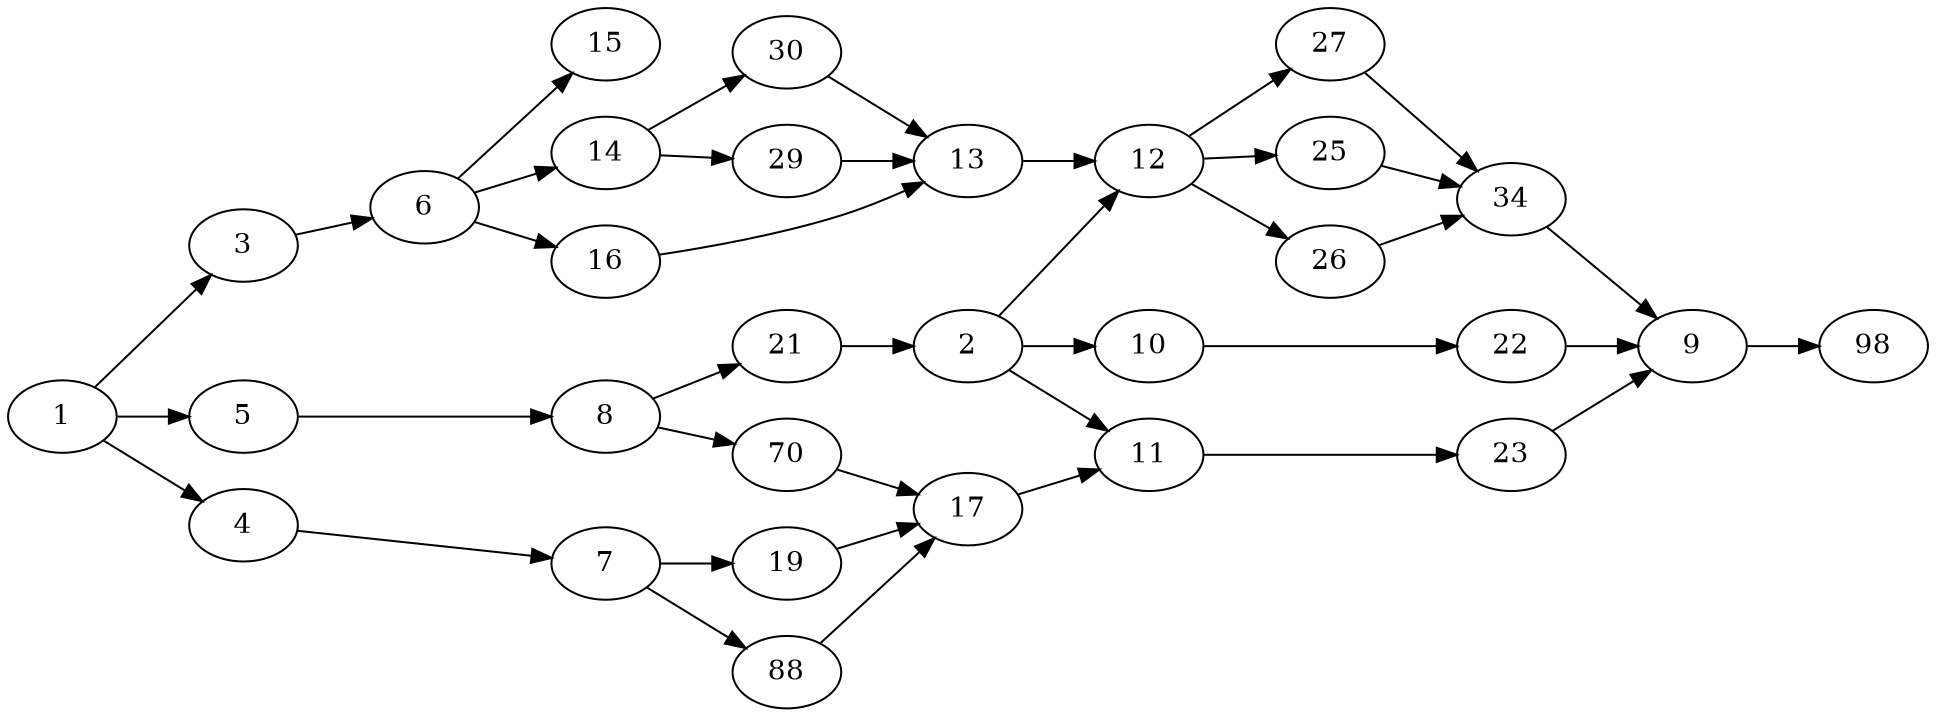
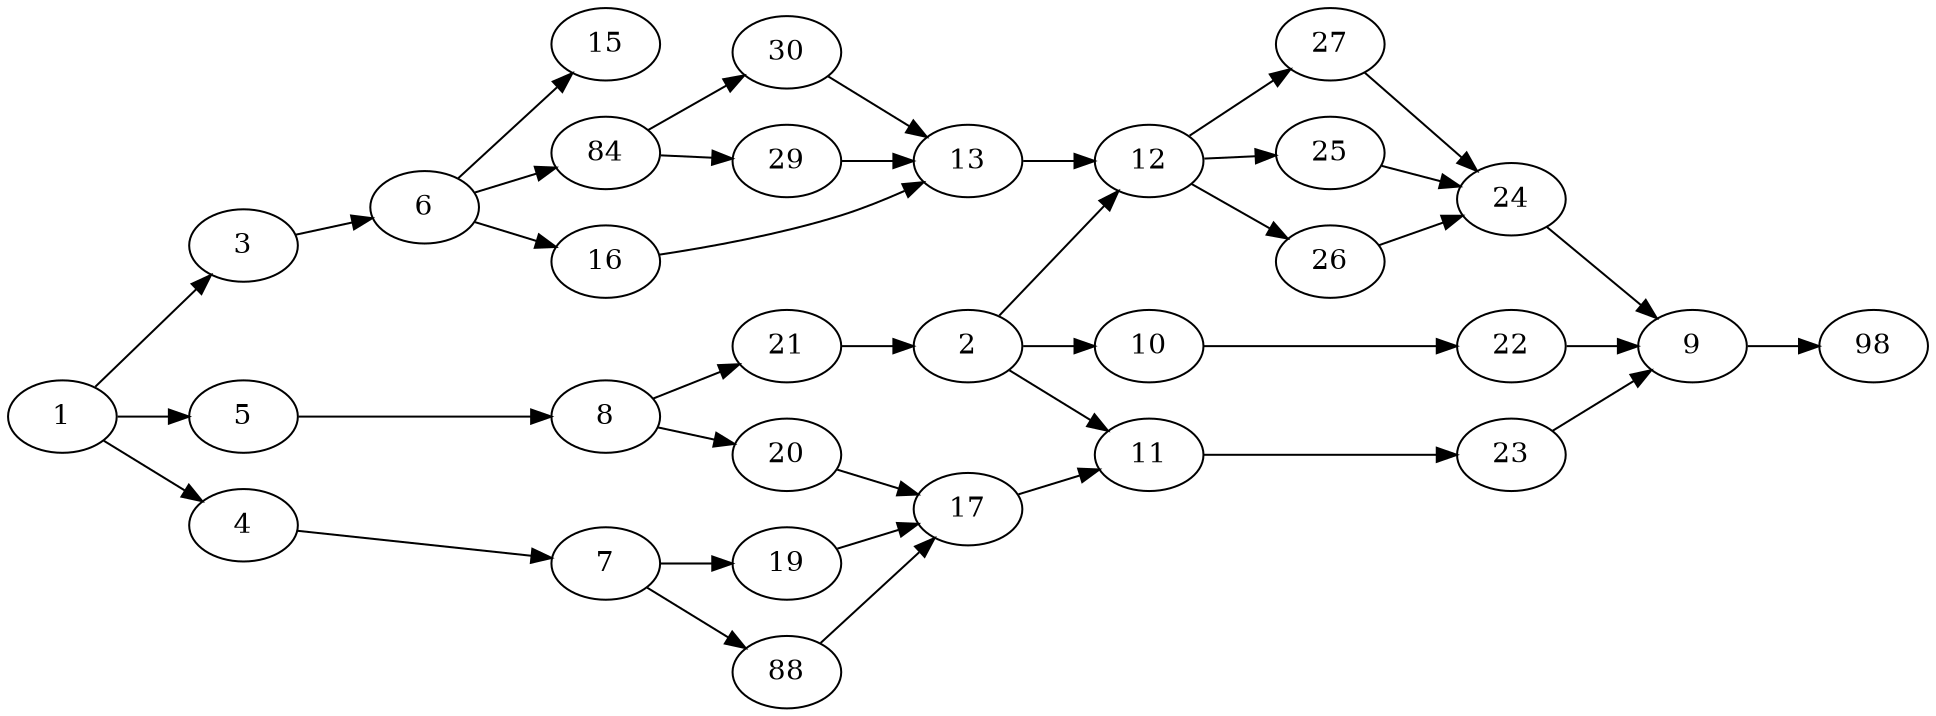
node "14": label "14" -> "84"
node "34": label "34" -> "24"
node "70": label "70" -> "20"
